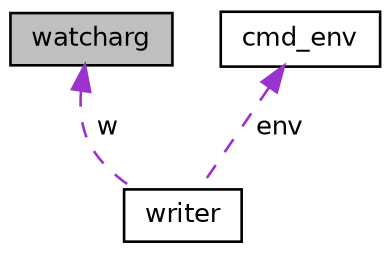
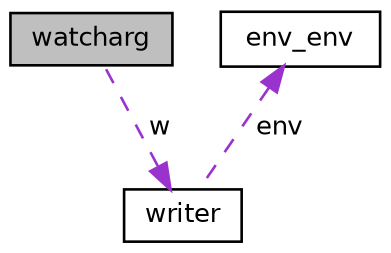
node "cmd_env": label "cmd_env" -> "env_env"
edge "writer" -> "watcharg": reversed
